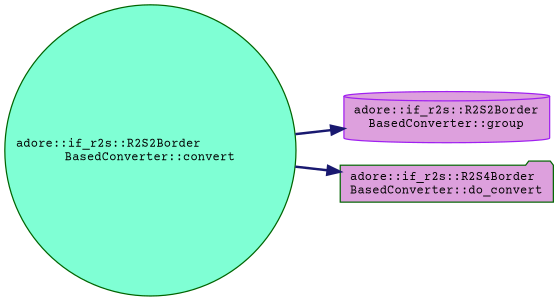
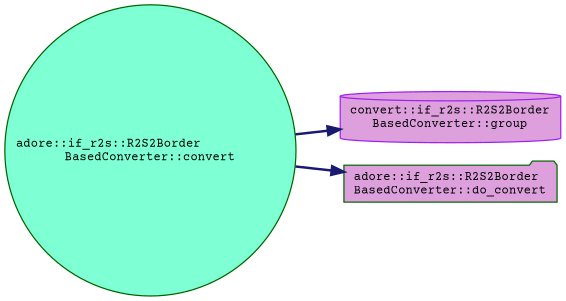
node "adore::if_r2s::R2S2Border BasedConverter::group": label "adore::if_r2s::R2S2Border BasedConverter::group" -> "convert::if_r2s::R2S2Border BasedConverter::group"
node "adore::if_r2s::R2S4Border BasedConverter::do_convert": label "adore::if_r2s::R2S4Border BasedConverter::do_convert" -> "adore::if_r2s::R2S2Border BasedConverter::do_convert"
